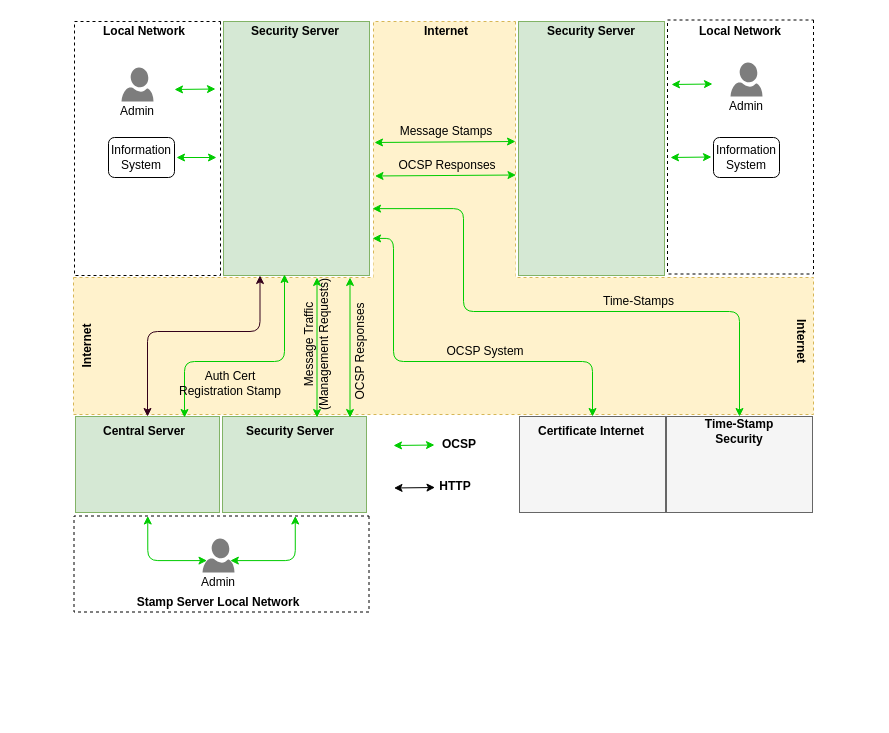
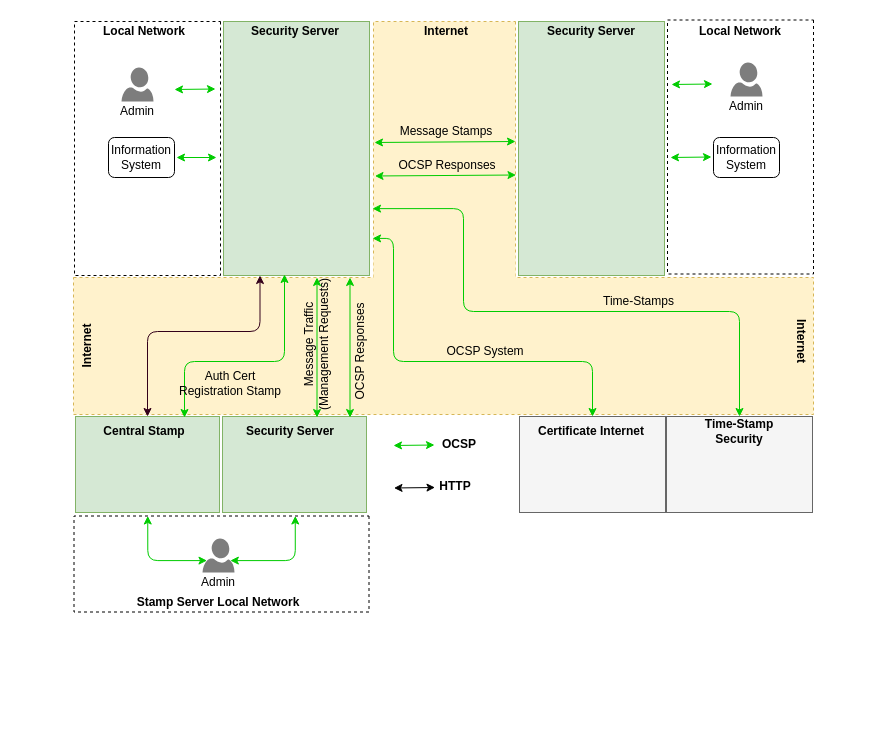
node "Central Server": label "Central Server" -> "Central Stamp"
